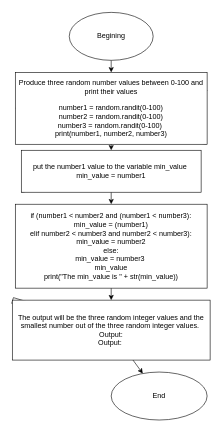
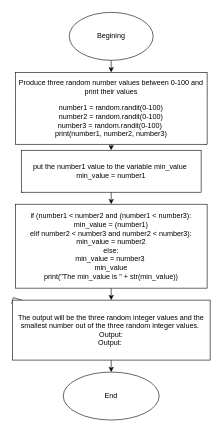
node "End": moved (159, 396) -> (111, 396)
